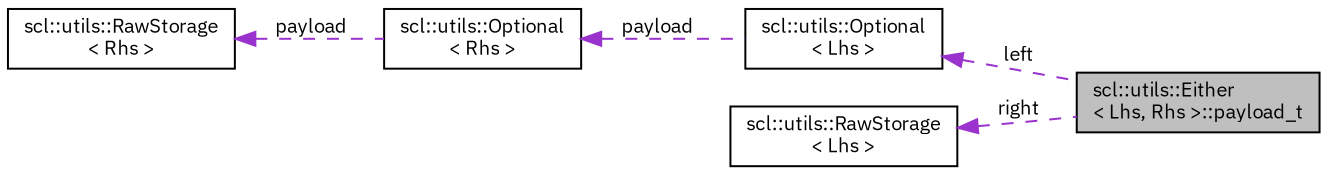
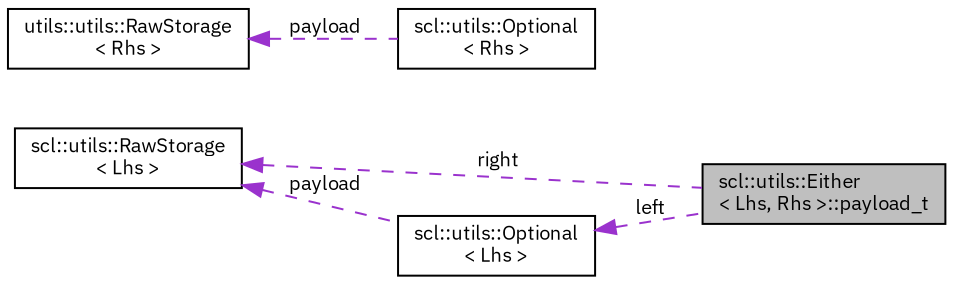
node "scl::utils::RawStorage < Rhs >": label "scl::utils::RawStorage < Rhs >" -> "utils::utils::RawStorage < Rhs >"
edge "scl::utils::Optional < Lhs >" -> "scl::utils::Optional < Rhs >": now "scl::utils::Optional < Lhs >" -> "scl::utils::RawStorage < Lhs >"
